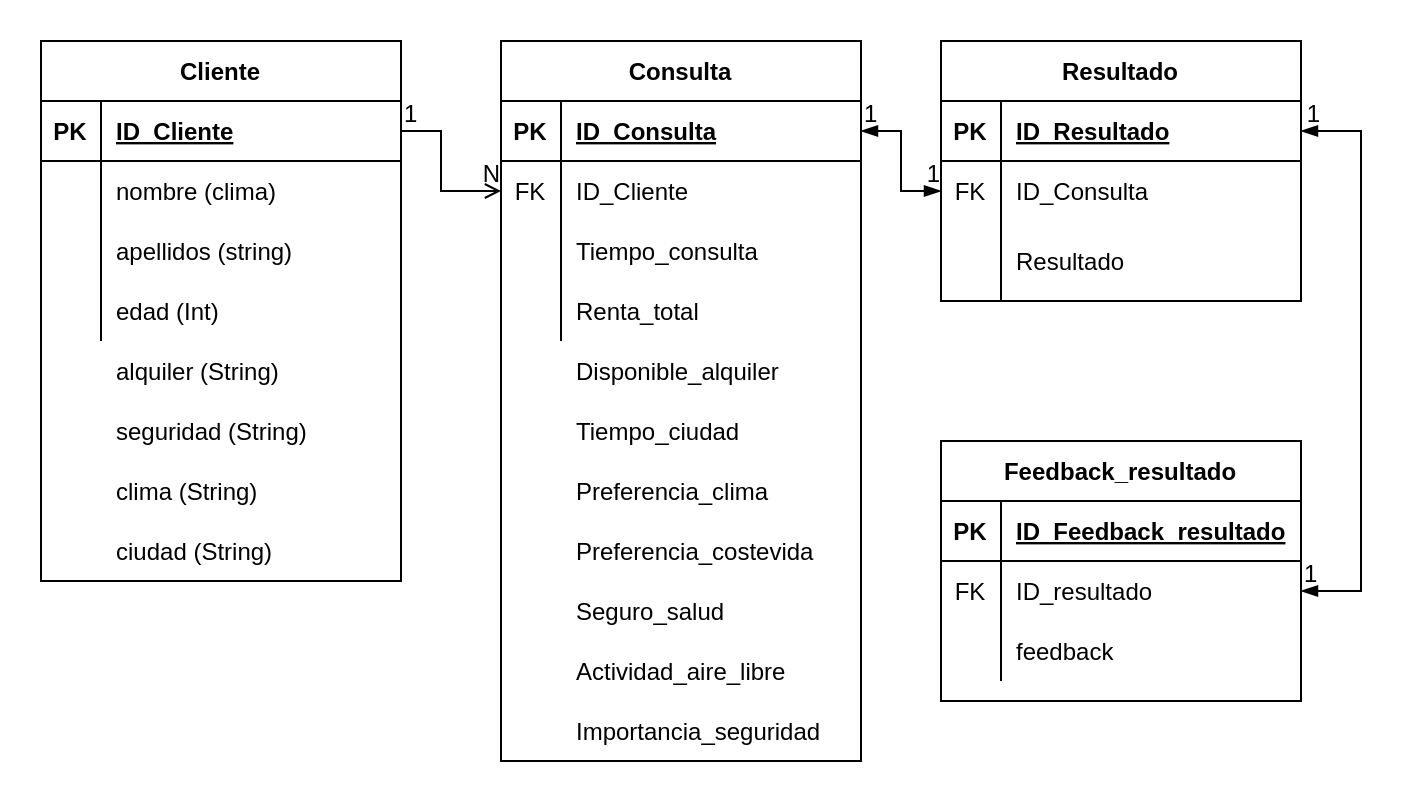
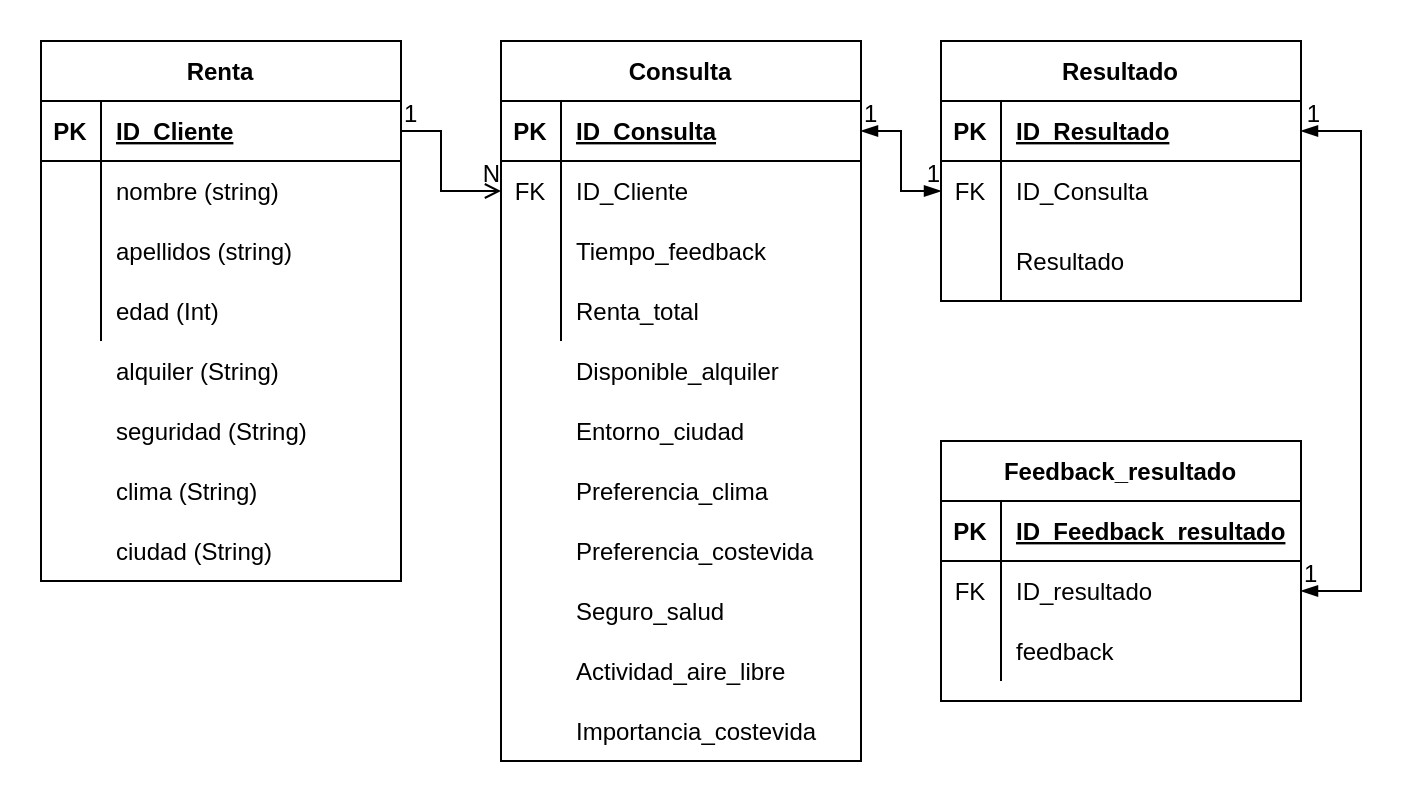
node "Cliente": label "Cliente" -> "Renta"
node "nombre (clima)": label "nombre (clima)" -> "nombre (string)"
node "Tiempo_consulta": label "Tiempo_consulta" -> "Tiempo_feedback"
node "Tiempo_ciudad": label "Tiempo_ciudad" -> "Entorno_ciudad"
node "Importancia_seguridad": label "Importancia_seguridad" -> "Importancia_costevida"
